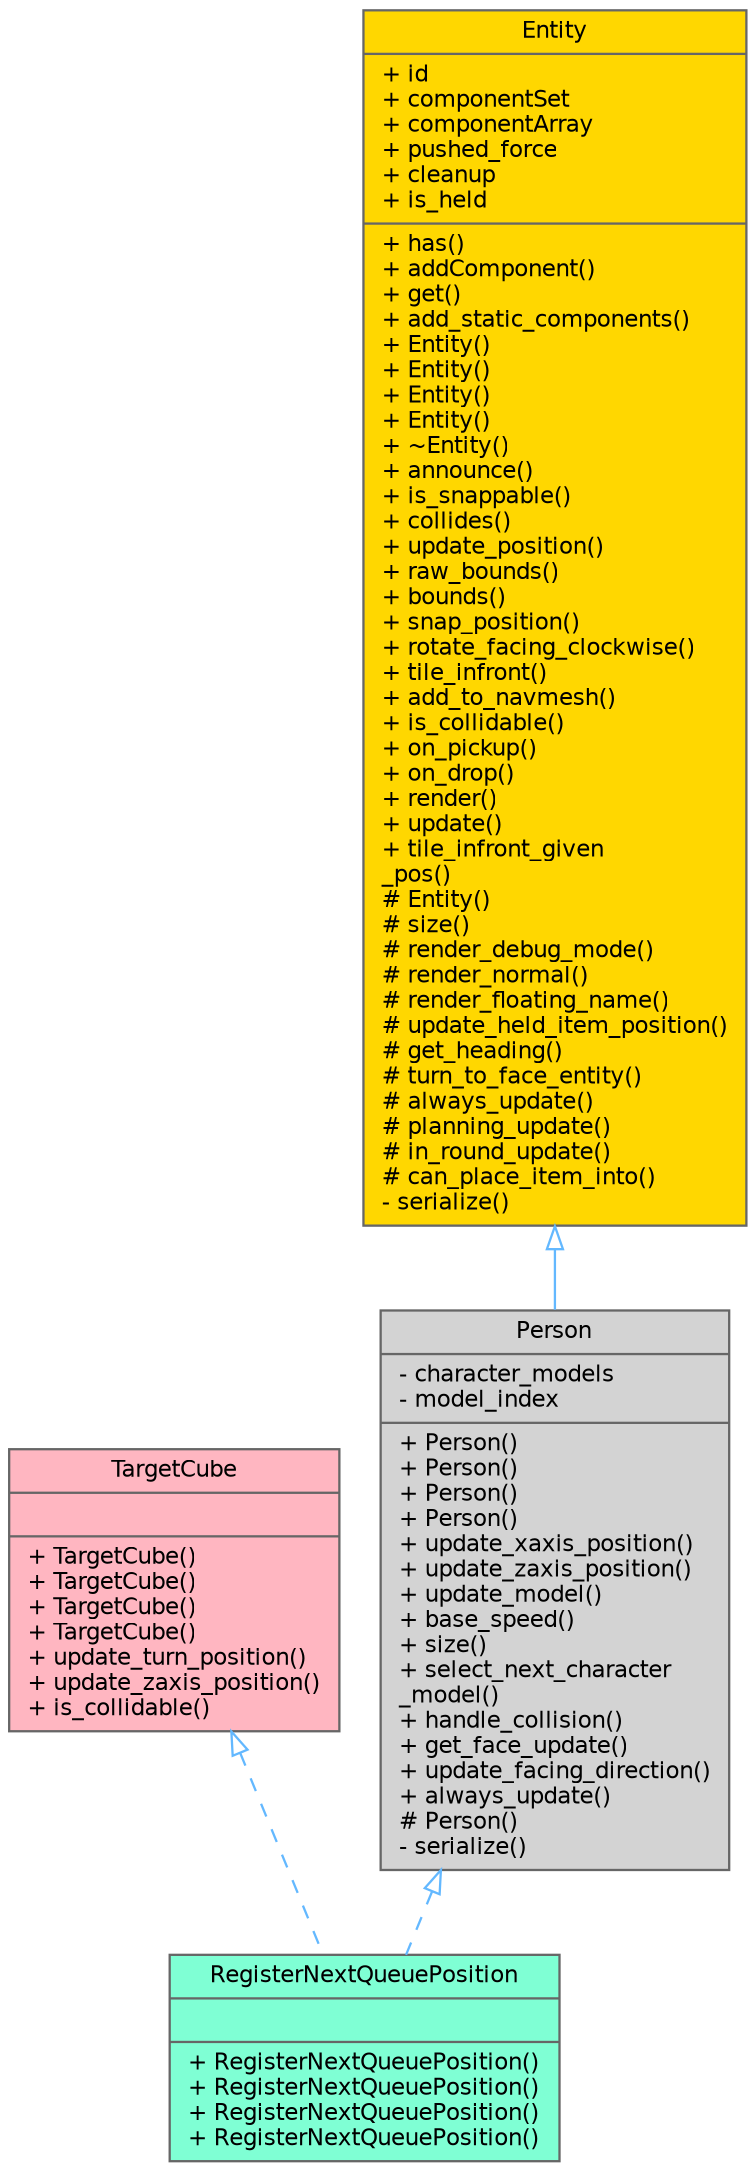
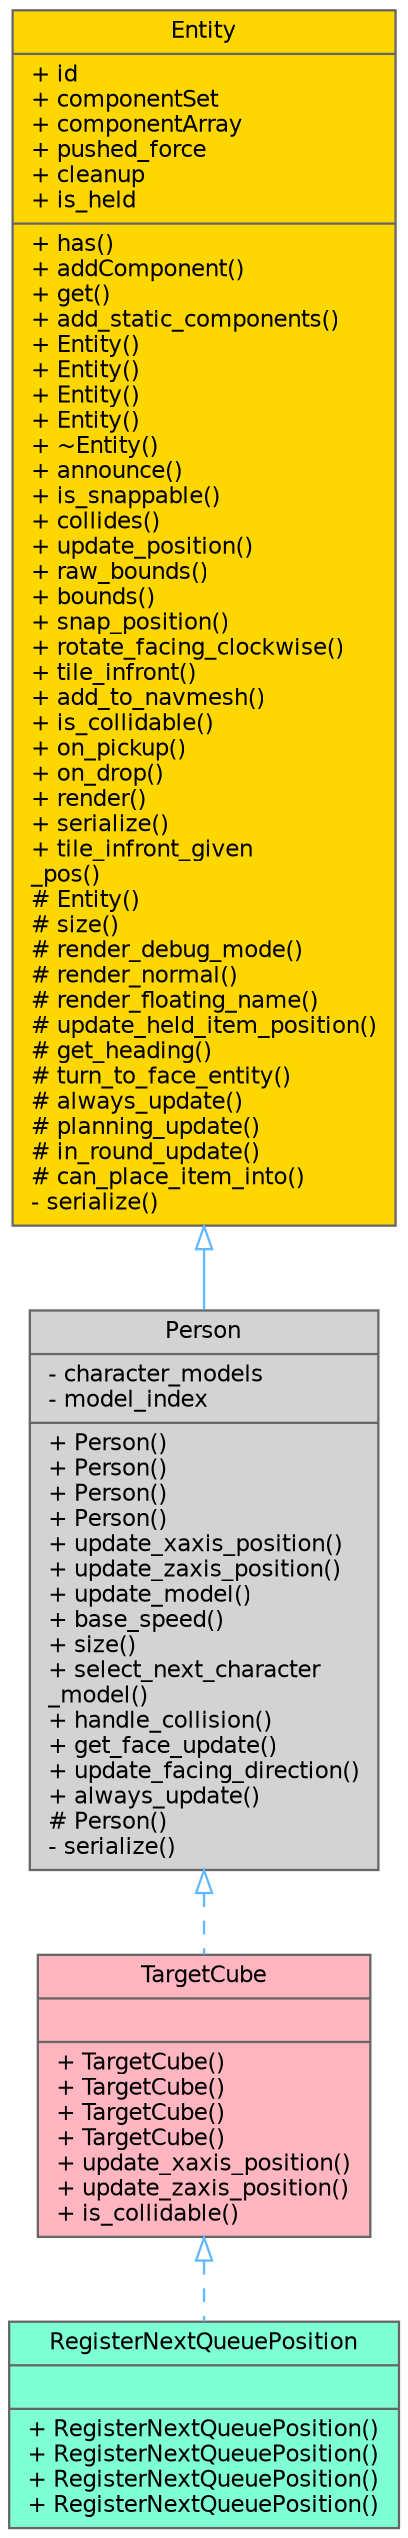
node "Entity": text "+ update()" -> "+ serialize()"
node "TargetCube": text "+ update_turn_position()" -> "+ update_xaxis_position()"
edge "RegisterNextQueuePosition" -> "Person": now "TargetCube" -> "Person"
